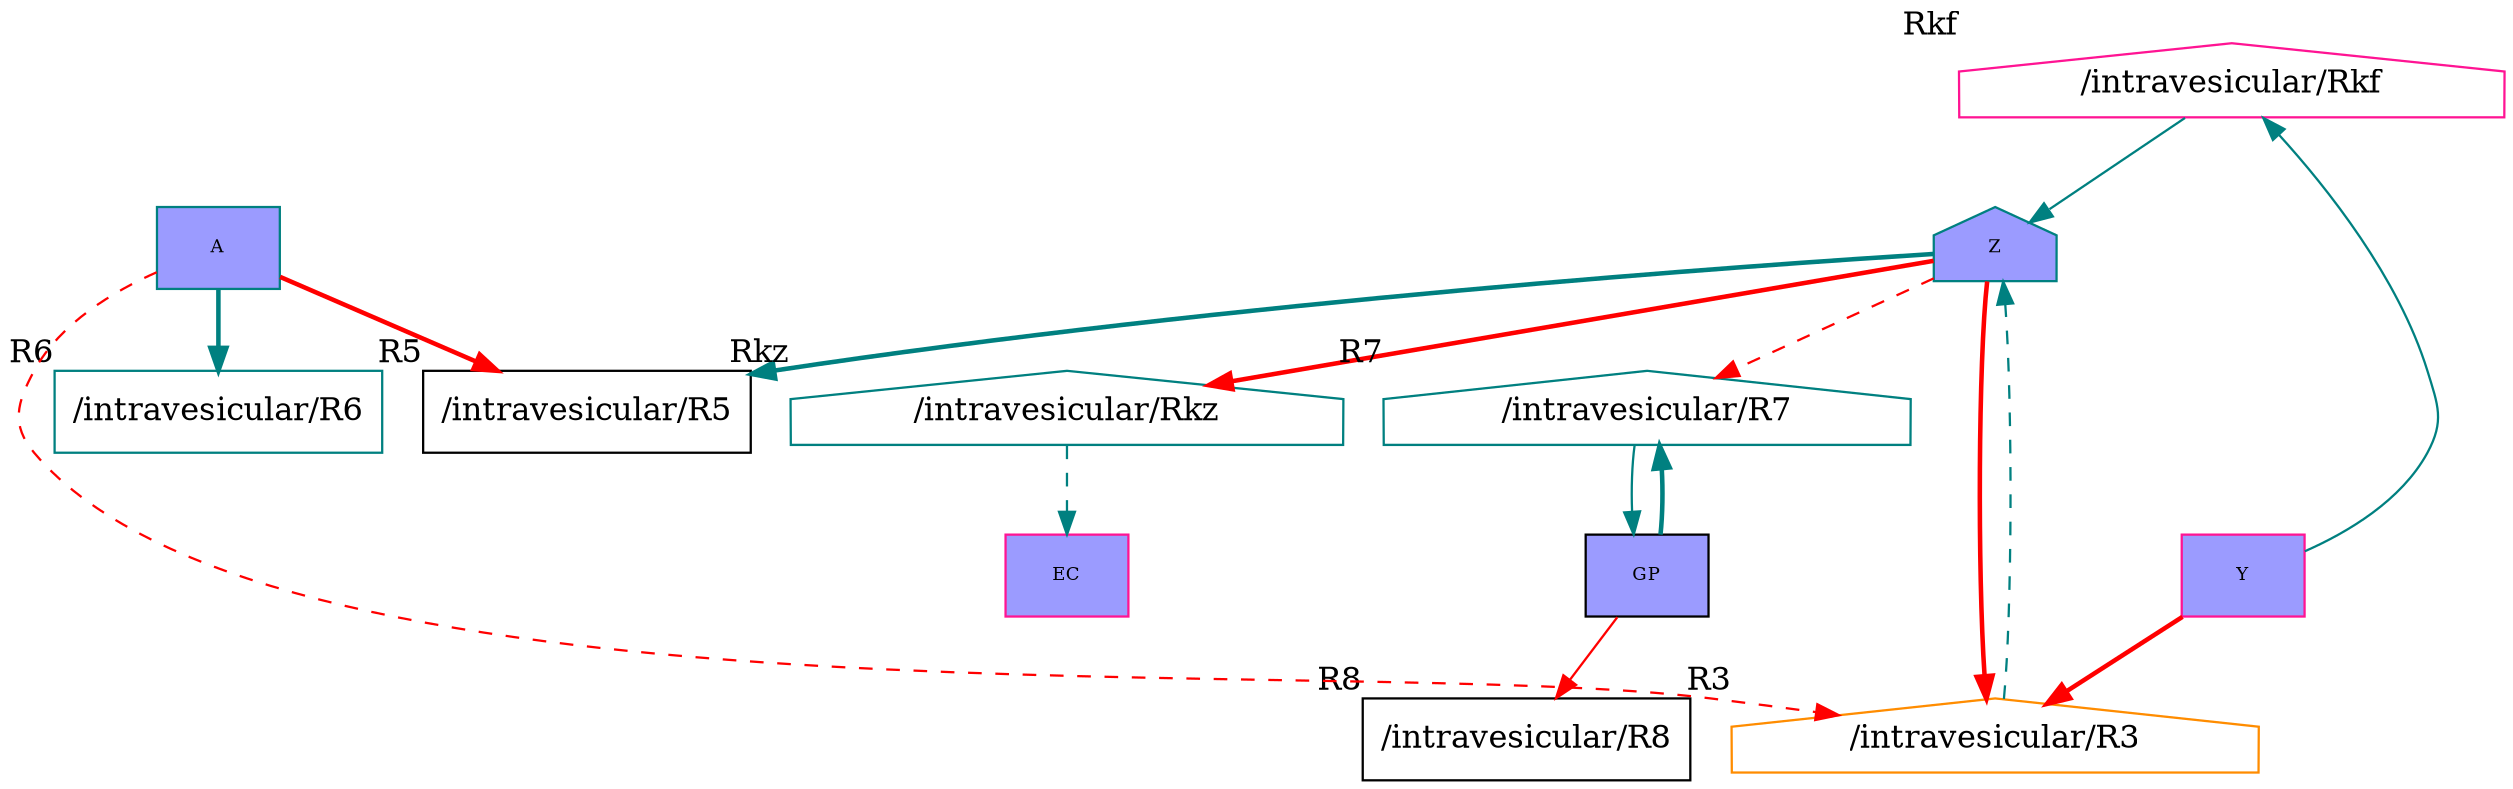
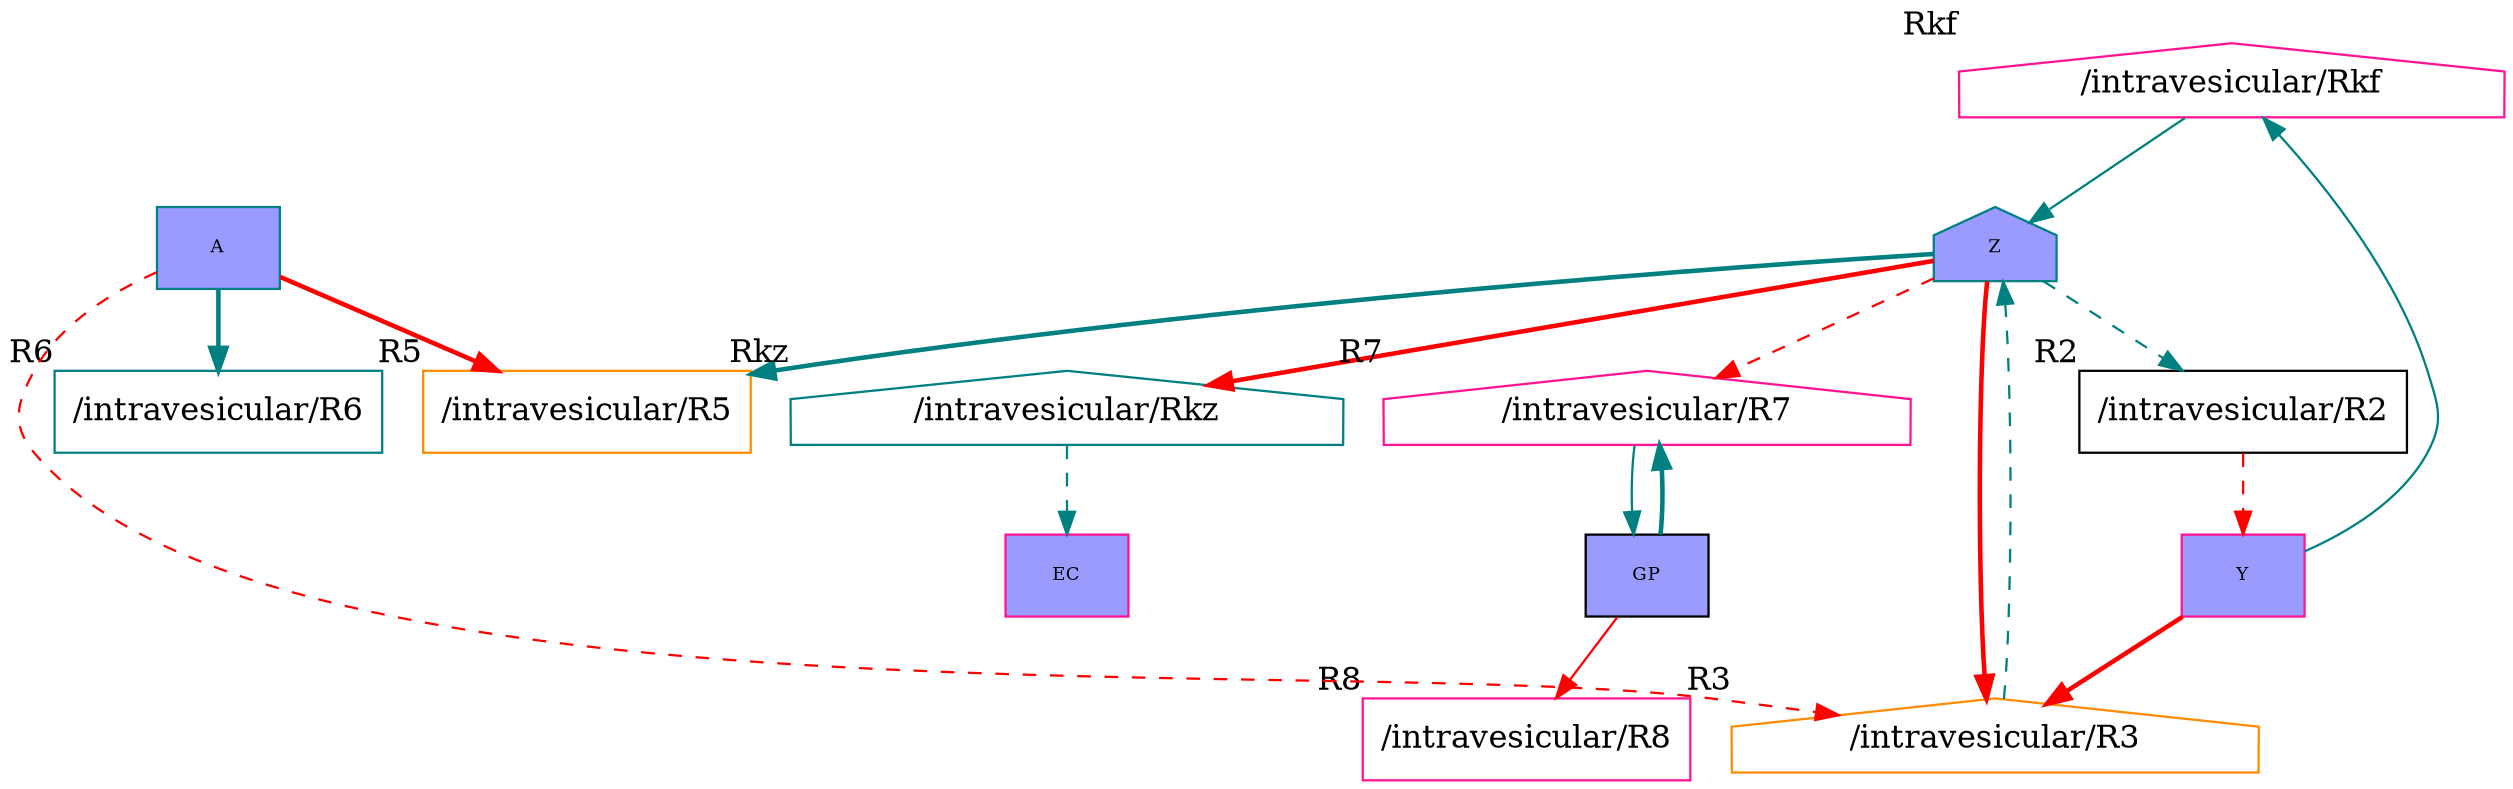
node "/intravesicular/R5 R5": color black -> darkorange
node "/intravesicular/R7 R7": color teal -> deeppink
node "/intravesicular/R2 R2": added
node "/intravesicular/R8 R8": color black -> deeppink
